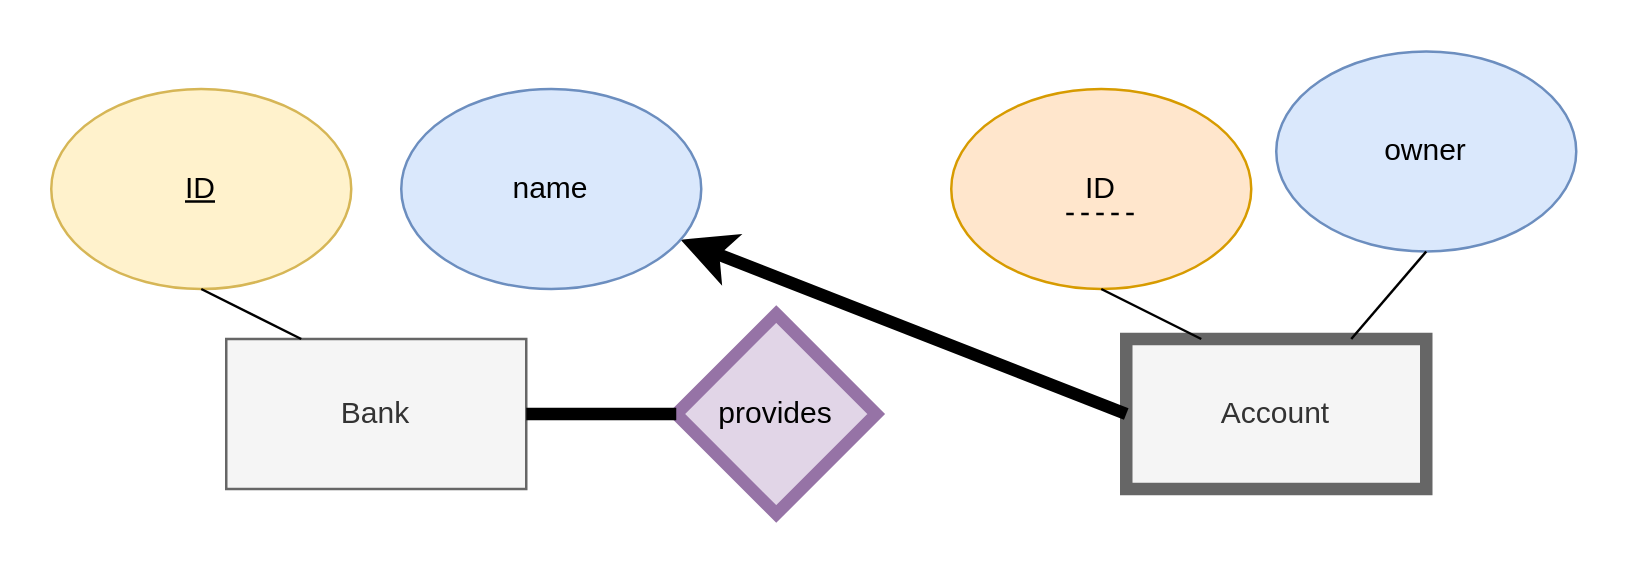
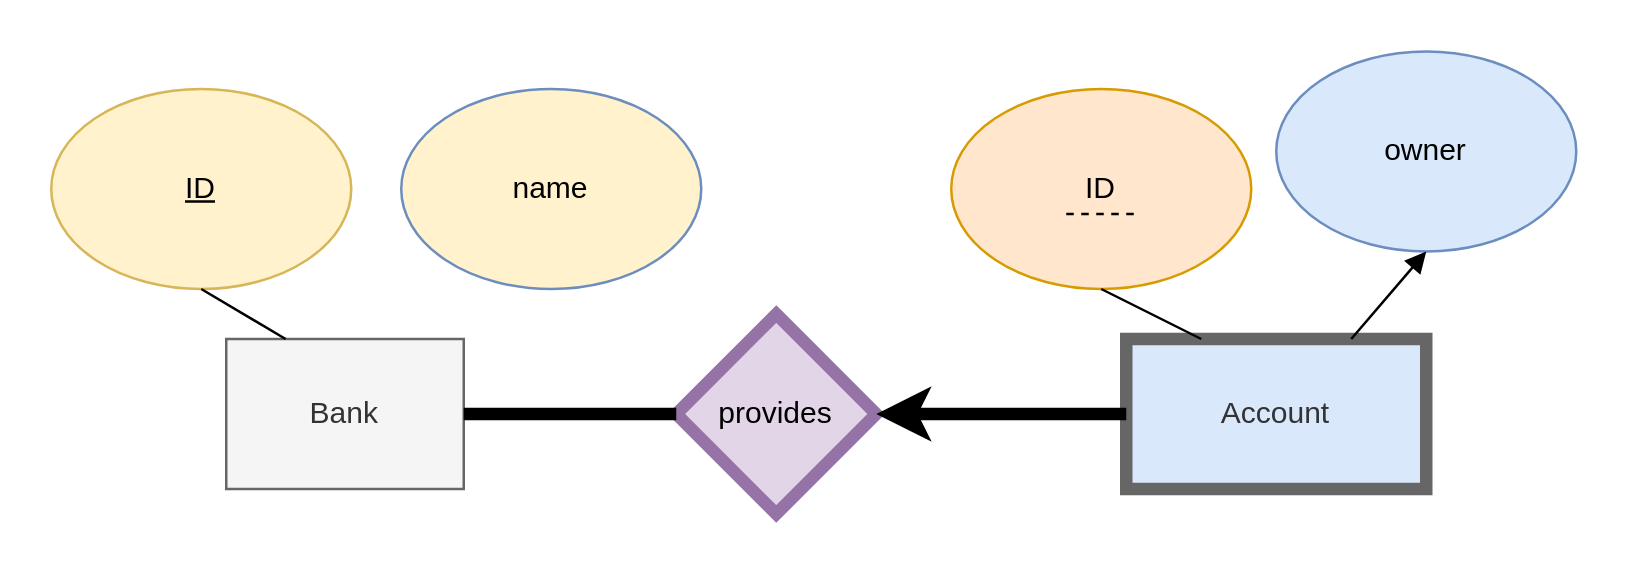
node "name": fillcolor #dae8fc -> #fff2cc
edge "owner" -- "Account": arrowhead none -> block
edge "Account" -> "name": now "Account" -> "provides"
node "Bank": size 300x150 -> 238x150
node "Account": fillcolor #f5f5f5 -> #dae8fc
